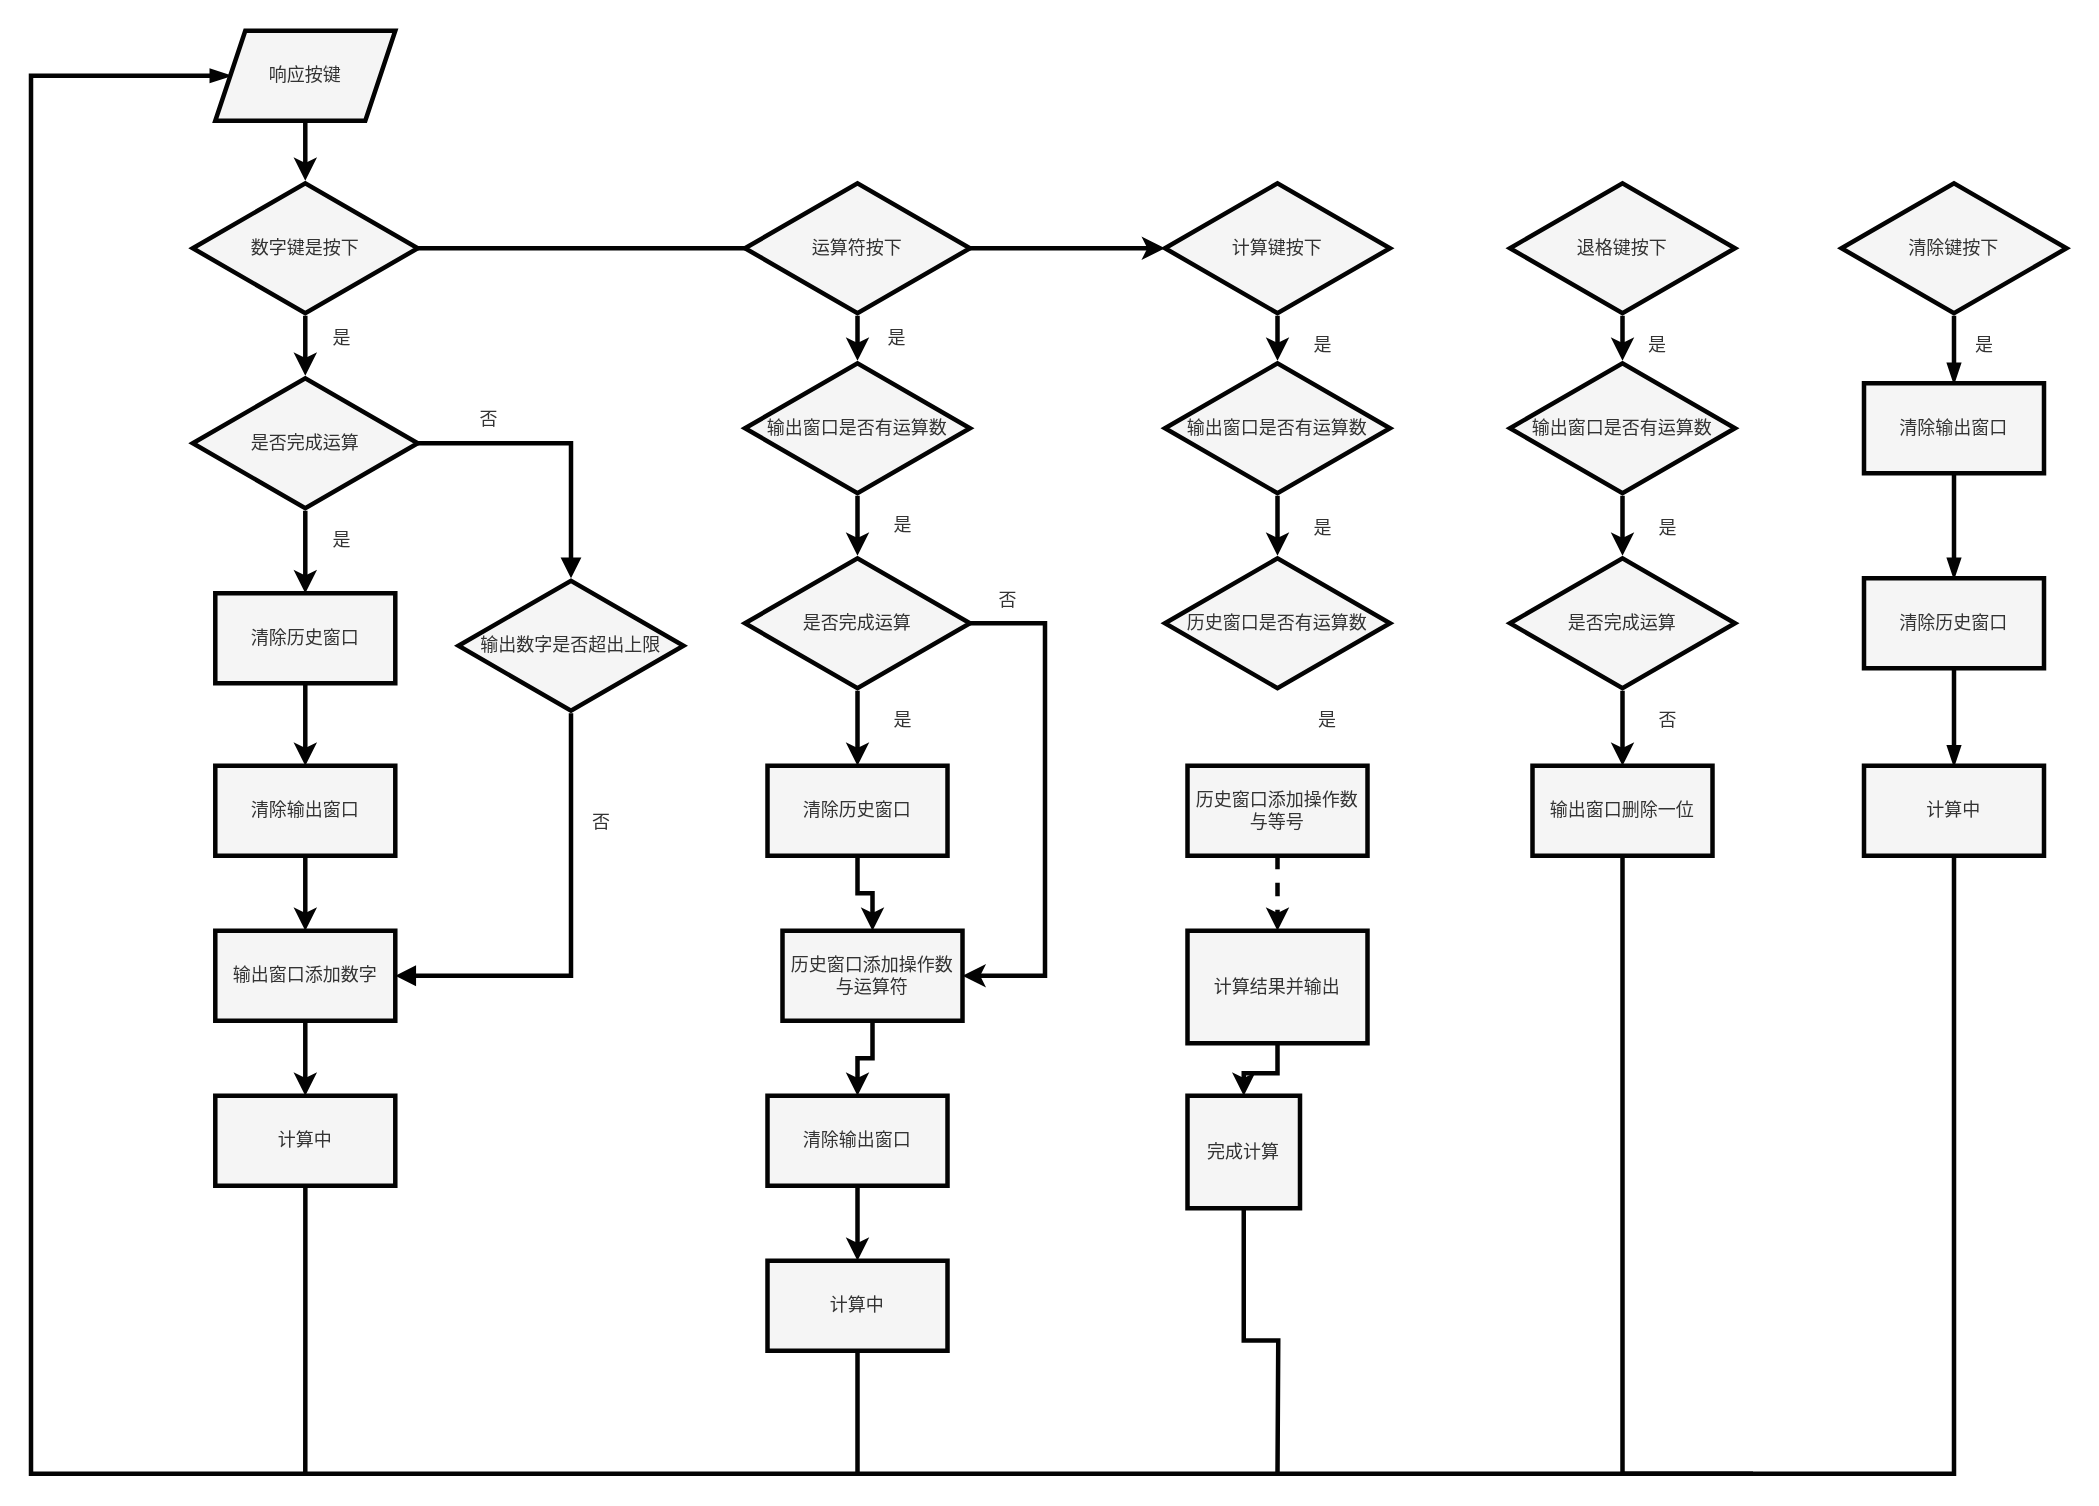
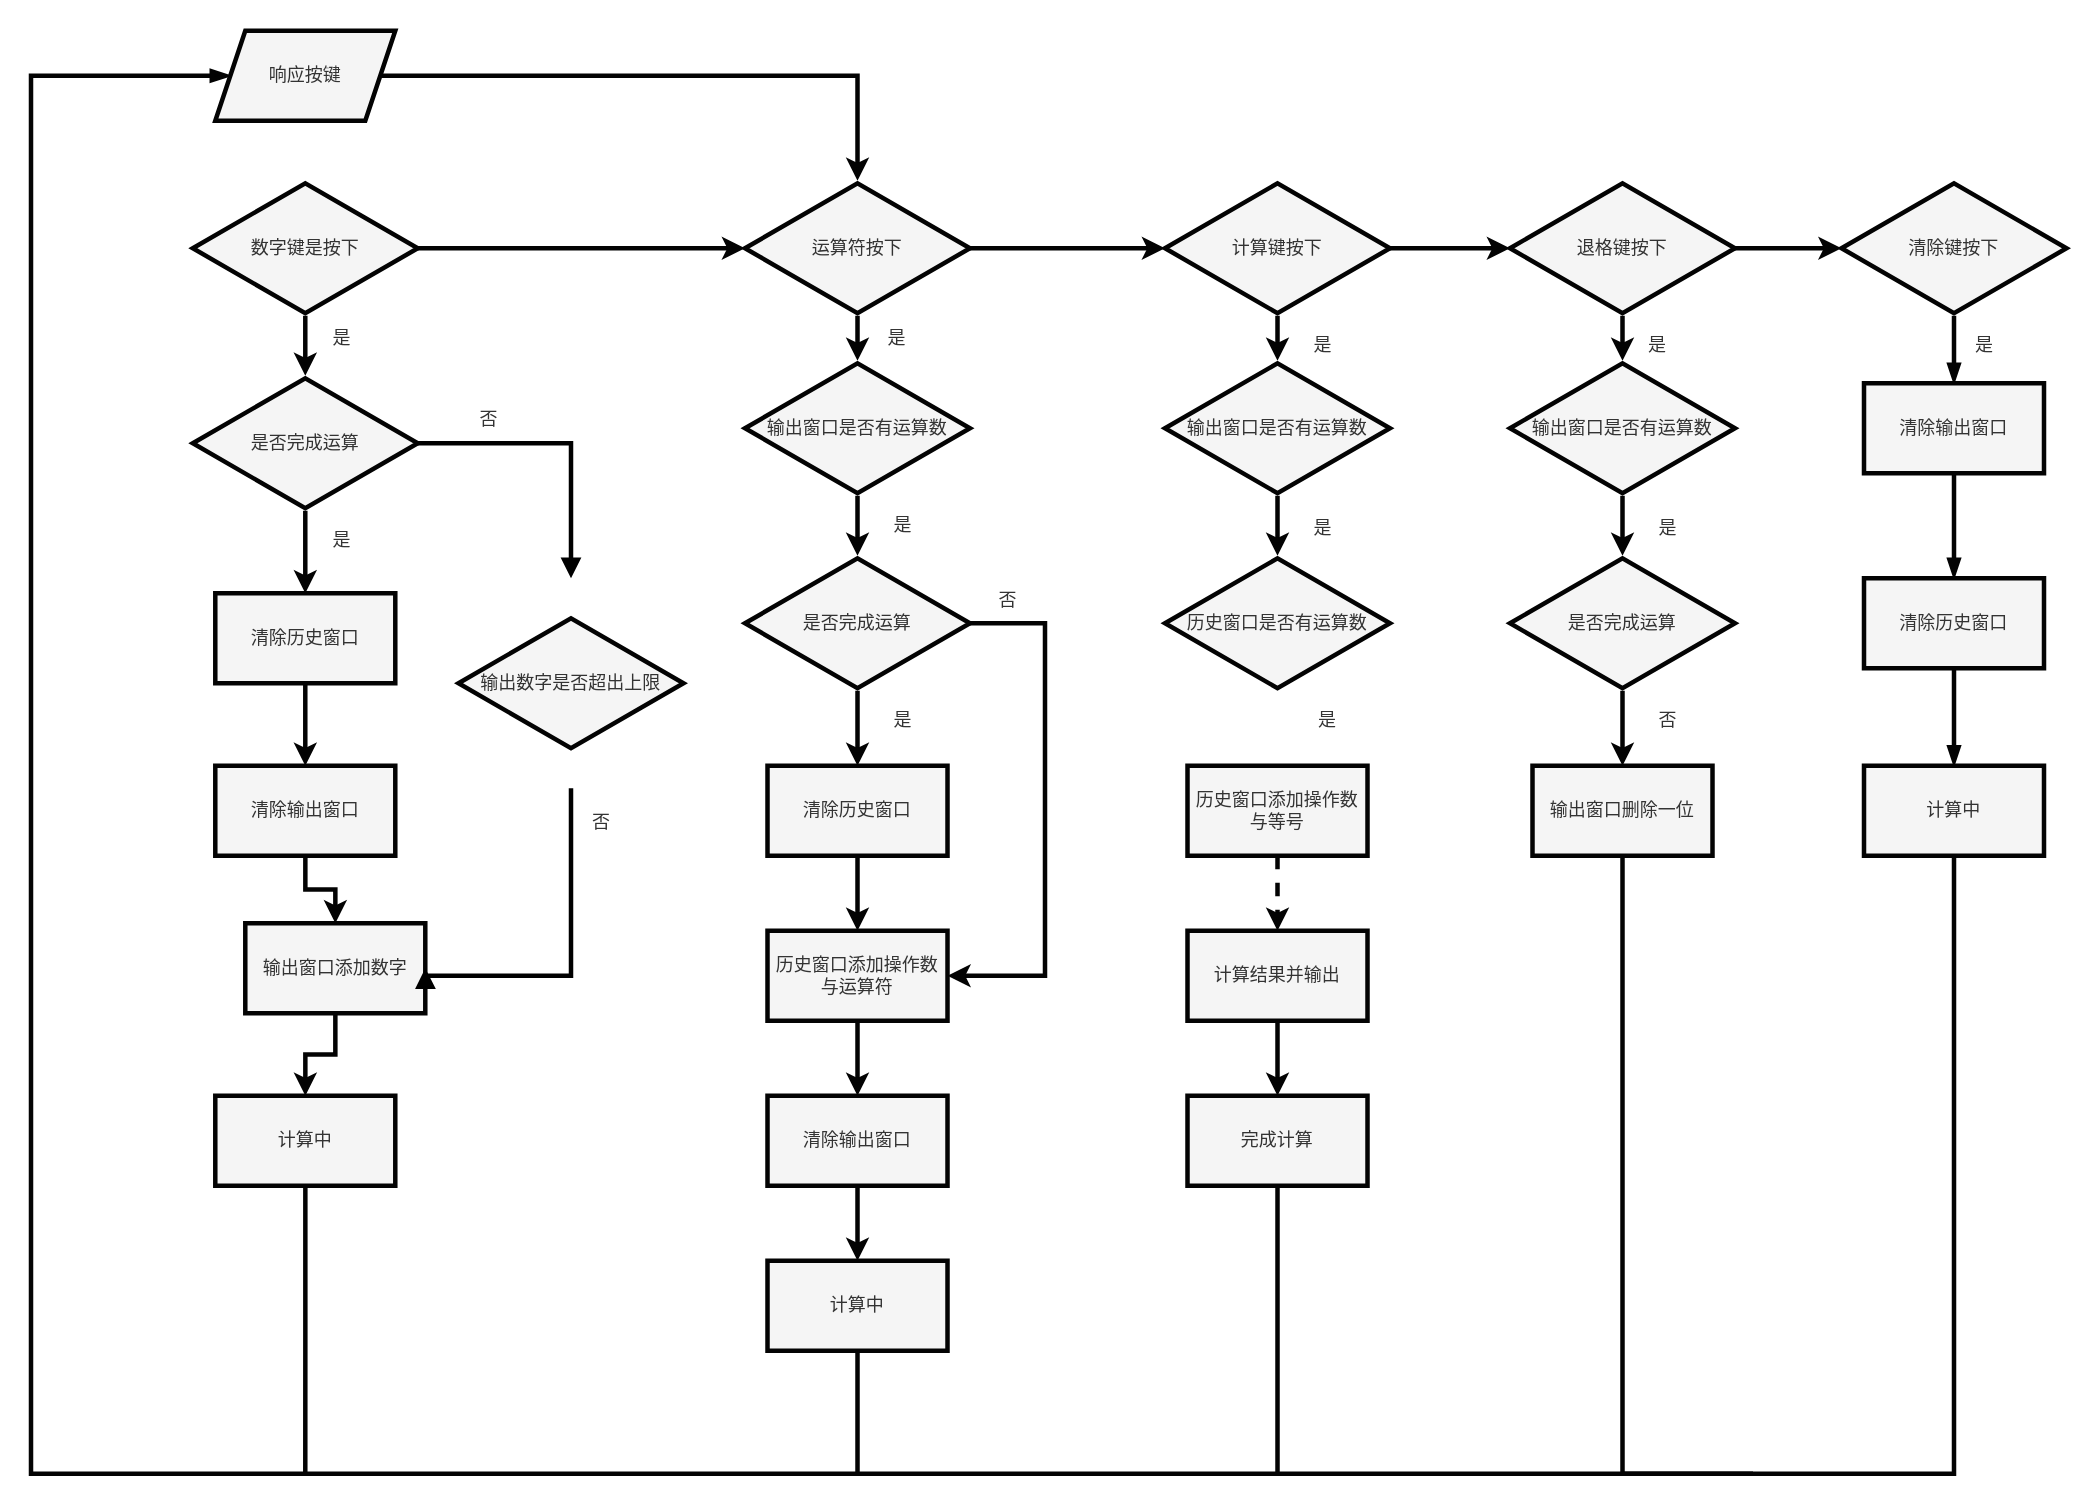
edge "响应按键" -> "数字键是按下": now "响应按键" -> "运算符按下"
edge "数字键是按下" -- "运算符按下": arrowhead none -> classic
edge "计算键按下" -> "退格键按下": added
edge "退格键按下" -> "清除键按下": added
node "输出数字是否超出上限": size 225x135 -> 225x210
node "输出窗口添加数字": moved (305, 976) -> (335, 968)
node "历史窗口添加操作数与运算符": moved (872, 976) -> (857, 976)
node "计算结果并输出": size 180x113 -> 180x90
node "完成计算": size 113x113 -> 180x90
